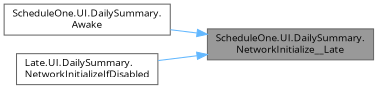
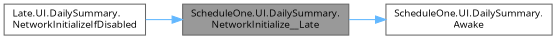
edge "ScheduleOne.UI.DailySummary. Awake" -> "ScheduleOne.UI.DailySummary. NetworkInitialize__Late": reversed
